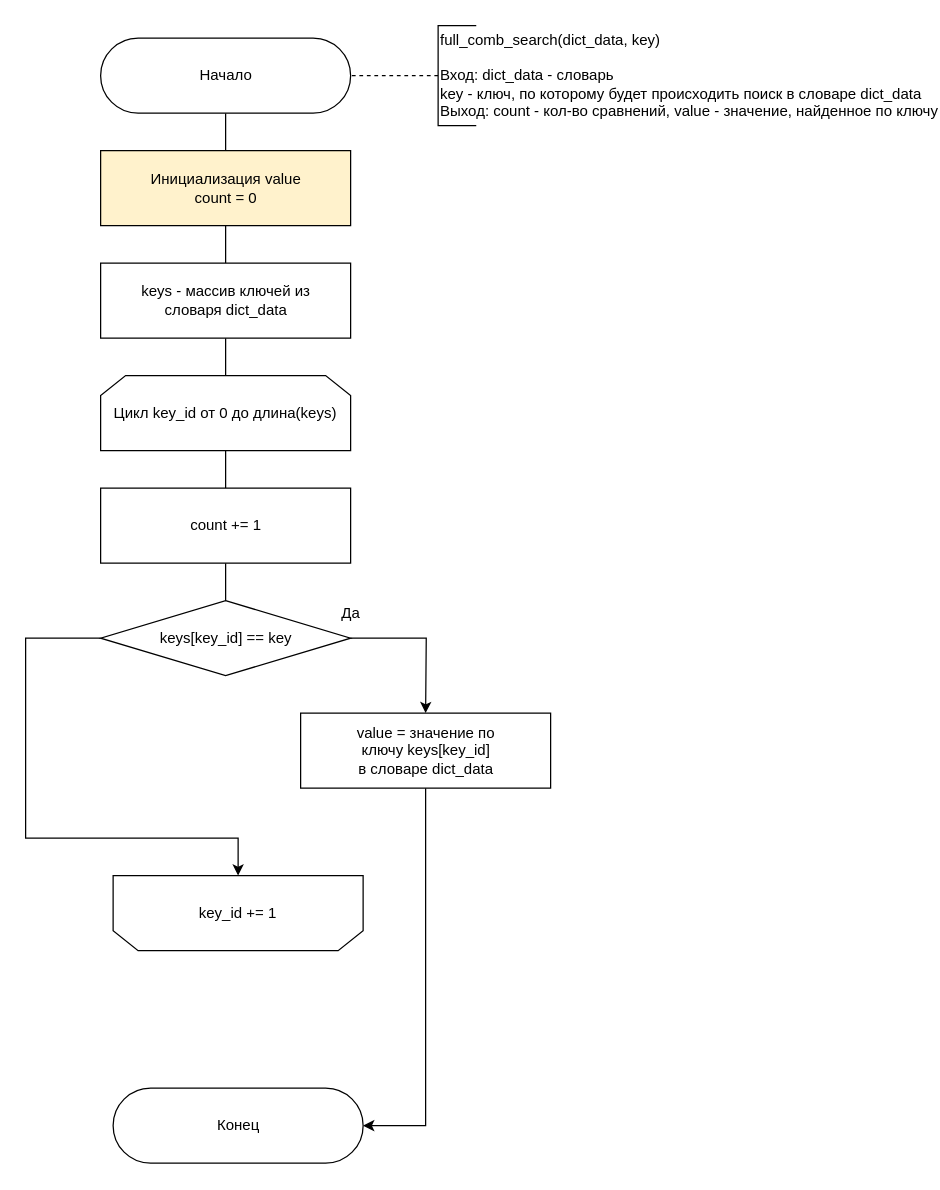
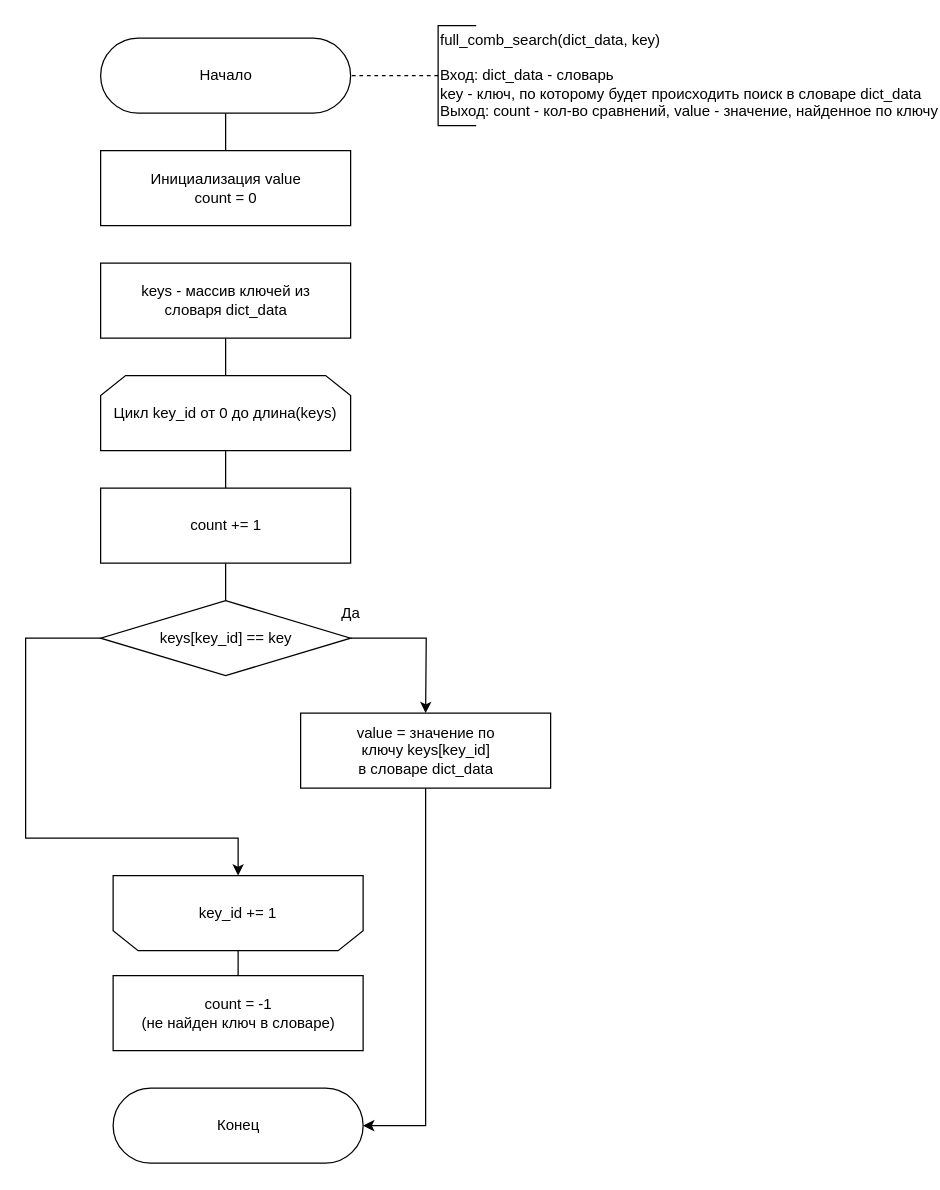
node "Инициализация value count = 0": fillcolor #fff2cc -> #ffffff
edge "Инициализация value count = 0" -- "keys - массив ключей из словаря dict_data": removed
edge "key_id += 1" -- "count = -1 (не найден ключ в словаре)": added
node "count = -1 (не найден ключ в словаре)": added
